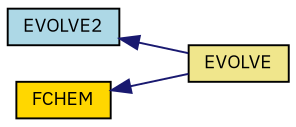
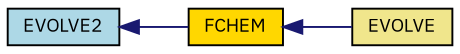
edge "EVOLVE" -> "EVOLVE2": now "FCHEM" -> "EVOLVE2"
